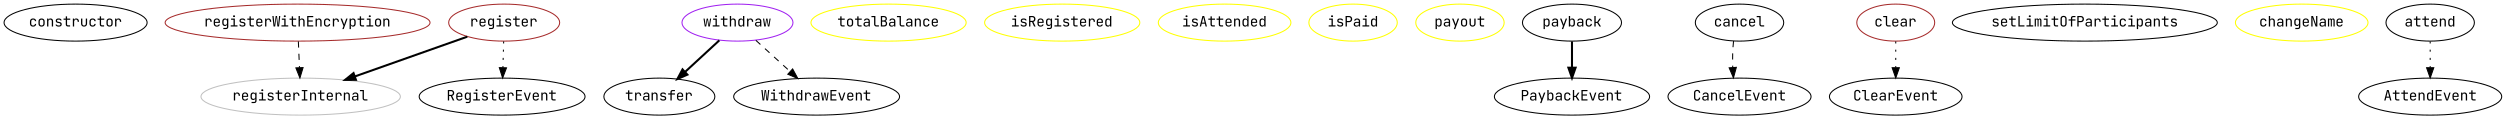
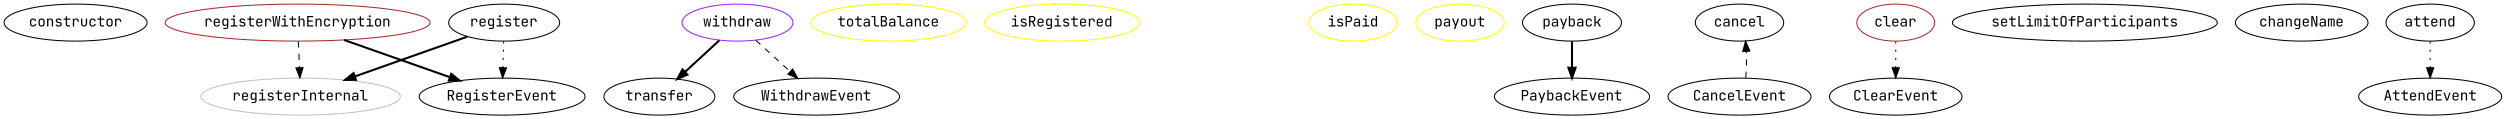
node "register": color brown -> black
node "isAttended": removed
node "changeName": color yellow -> black
edge "cancel" -> "CancelEvent": reversed
edge "registerWithEncryption" -> "RegisterEvent": added
